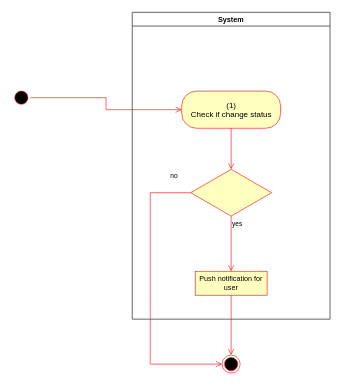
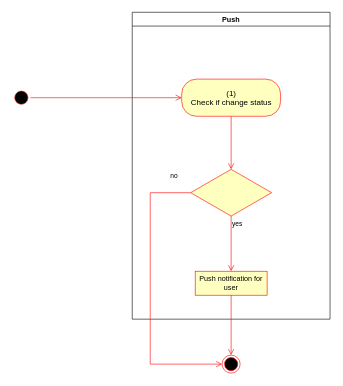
node "System": label "System" -> "Push"
node "(1) Check if change status": moved (231, 110) -> (231, 98)
